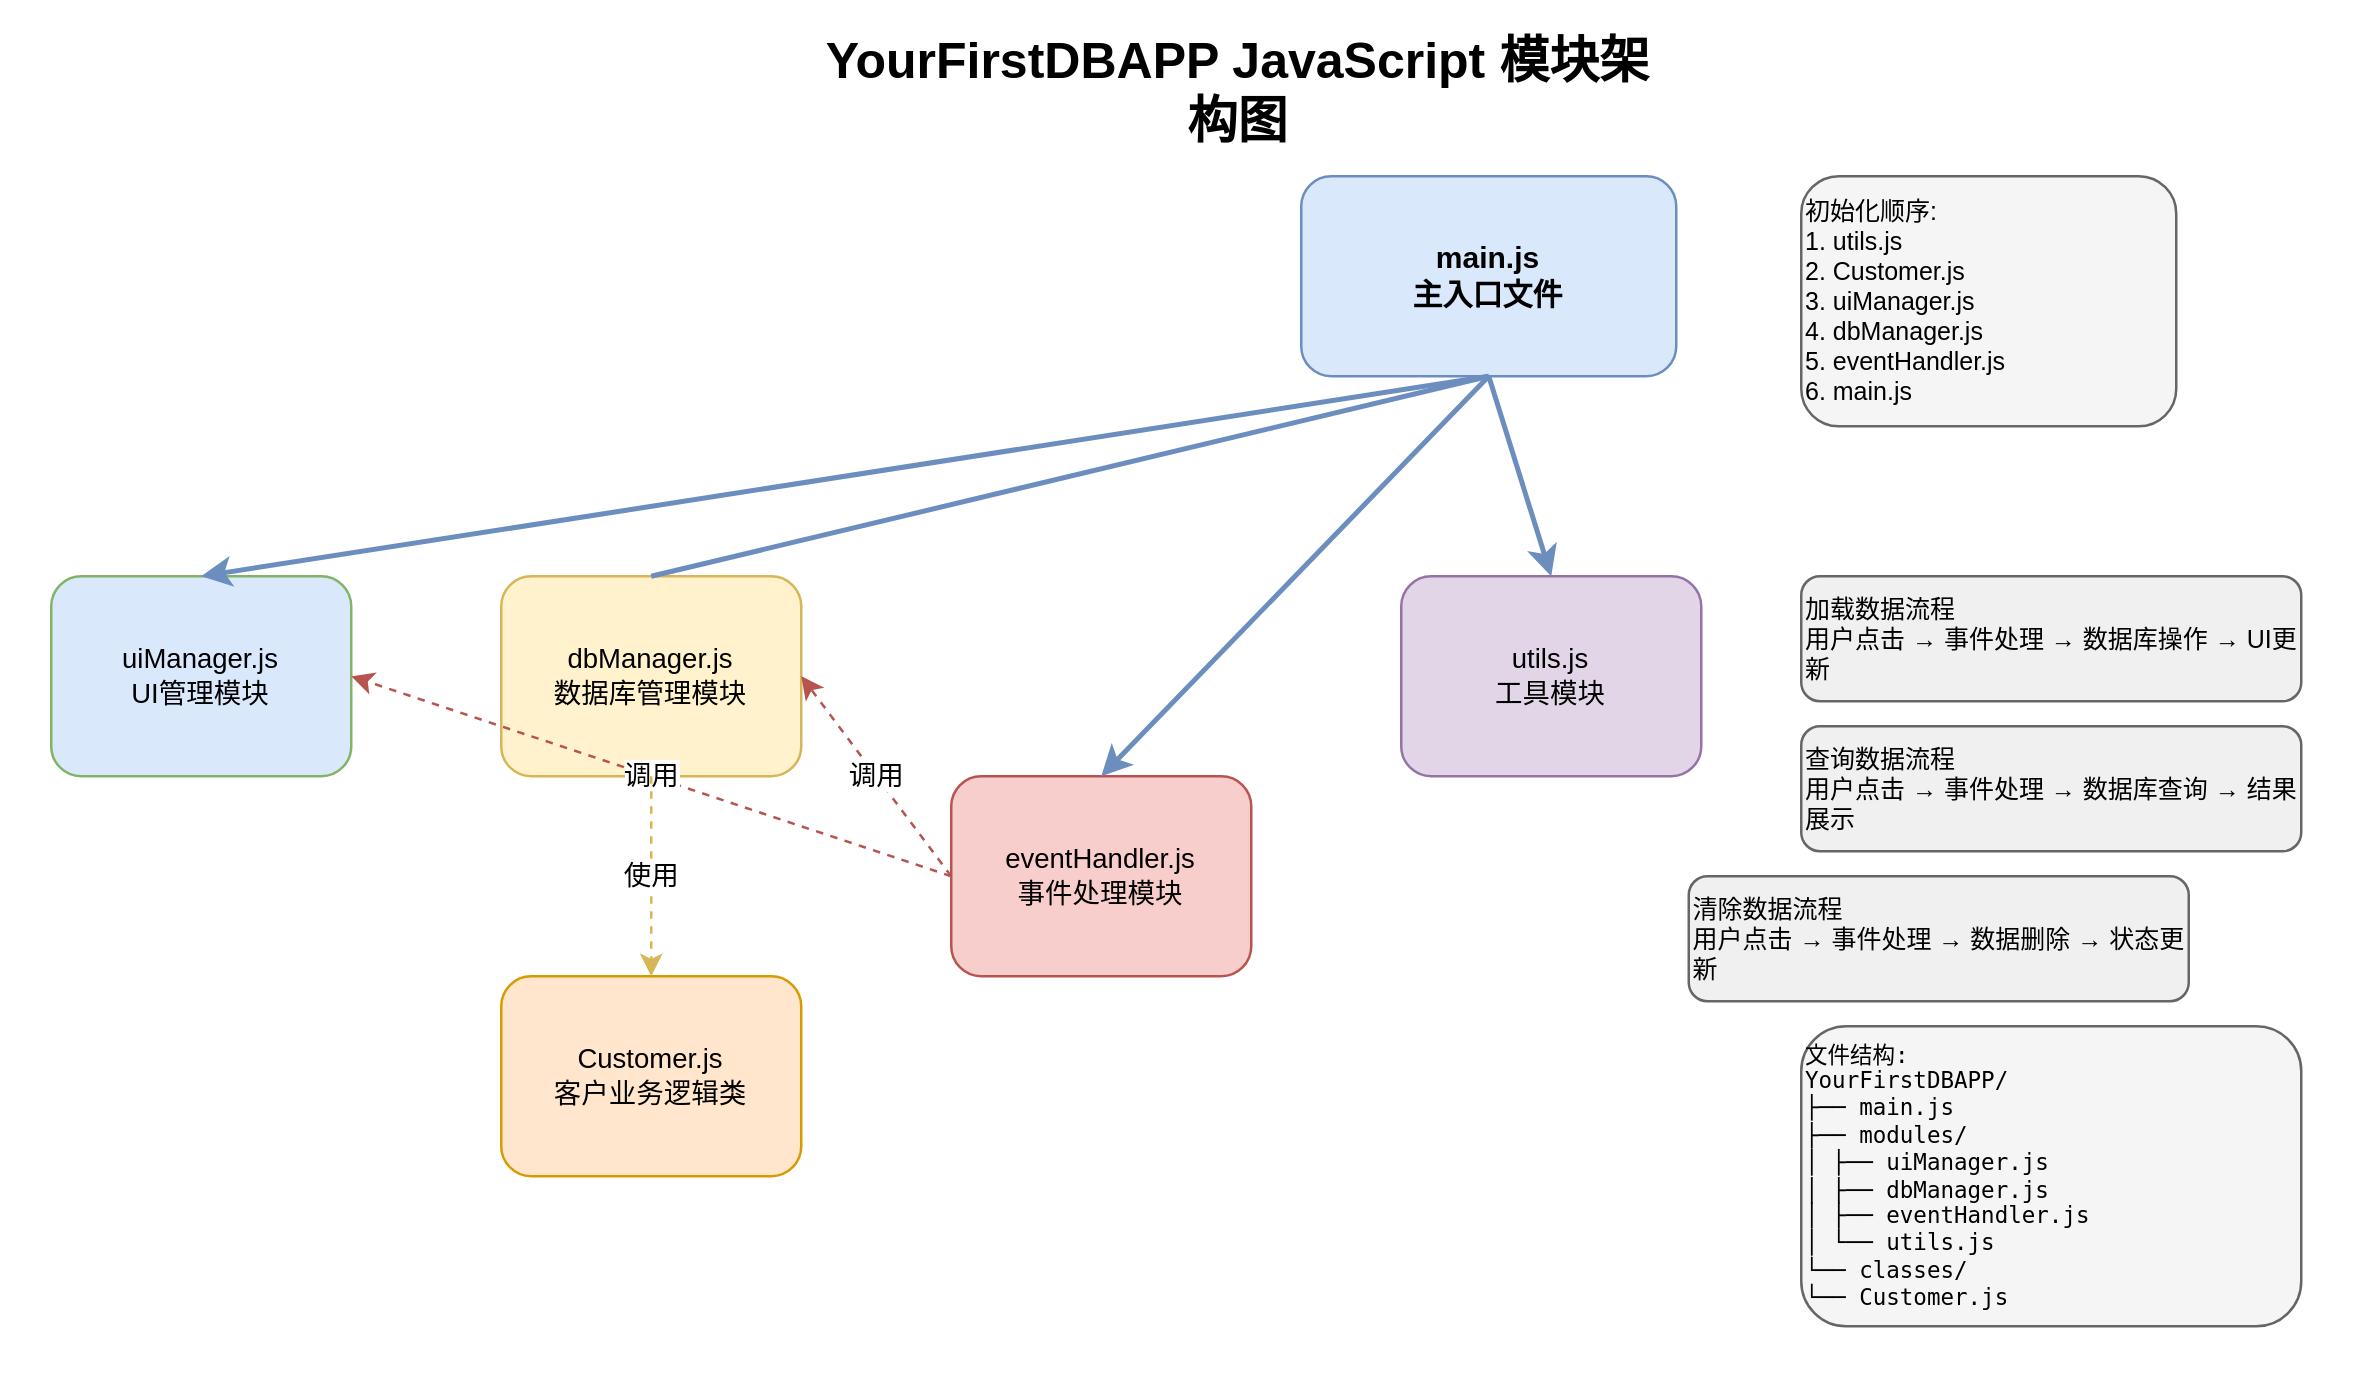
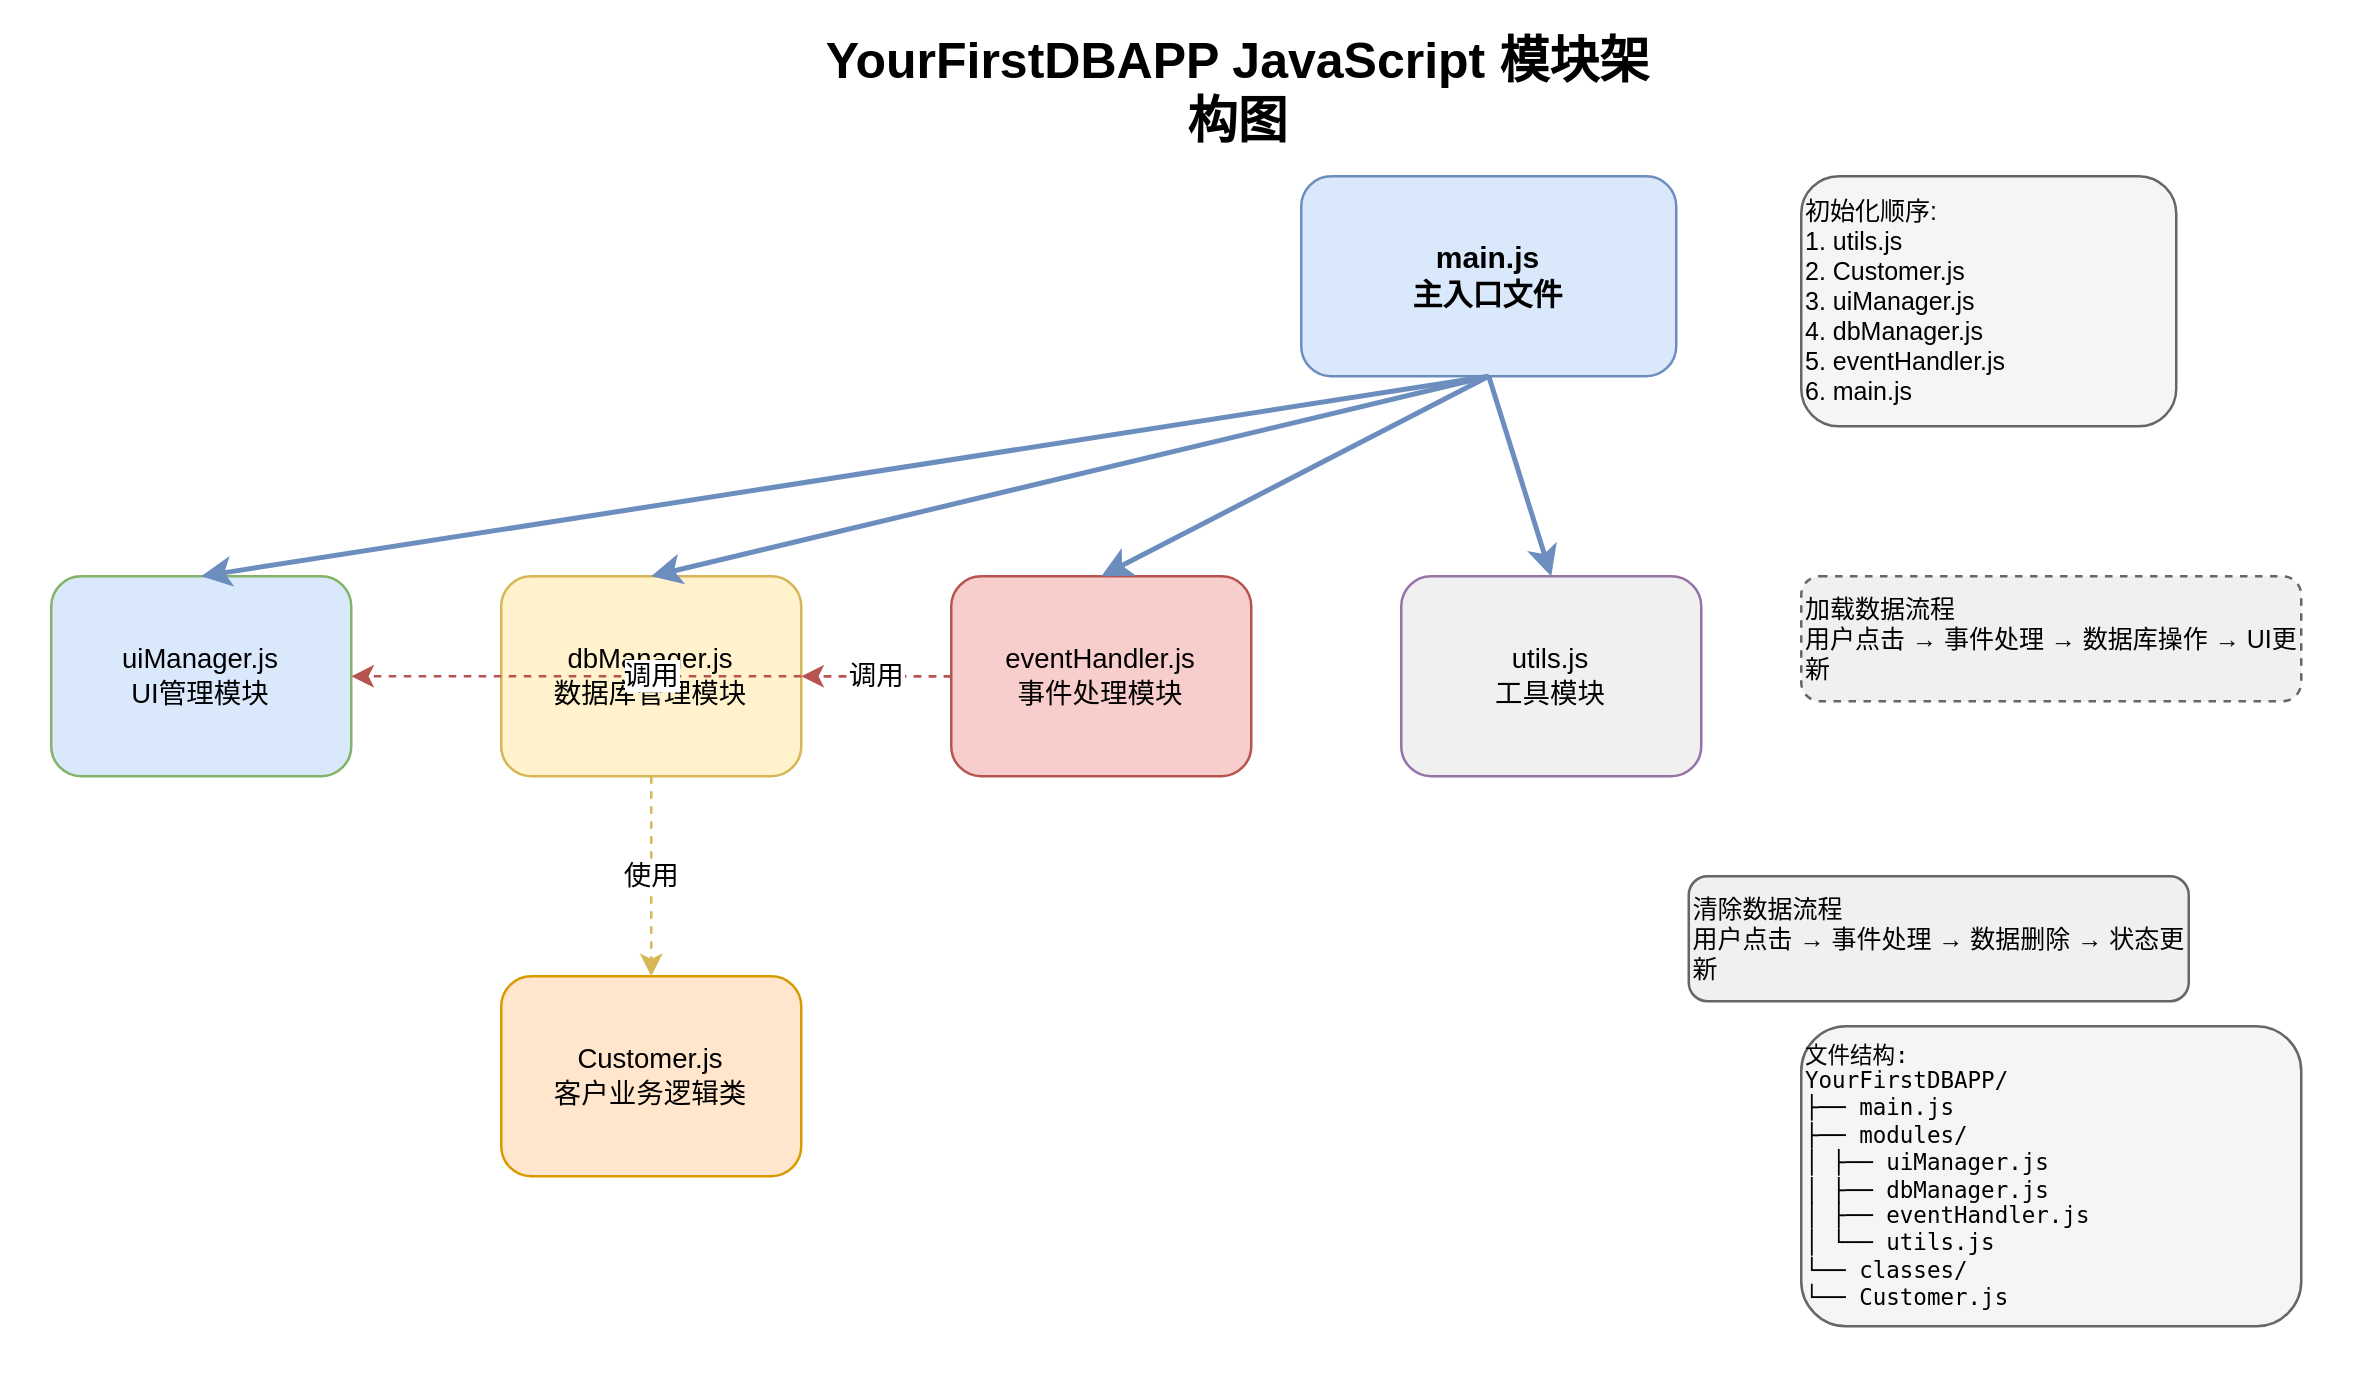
edge "main.js 主入口文件" -- "dbManager.js 数据库管理模块": arrowhead none -> classic
node "加载数据流程 用户点击 → 事件处理 → 数据库操作 → UI更新": style solid -> dashed
node "utils.js 工具模块": fillcolor #e1d5e7 -> #f0f0f0
node "查询数据流程 用户点击 → 事件处理 → 数据库查询 → 结果展示": removed
node "eventHandler.js 事件处理模块": moved (1101, 876) -> (1101, 676)
